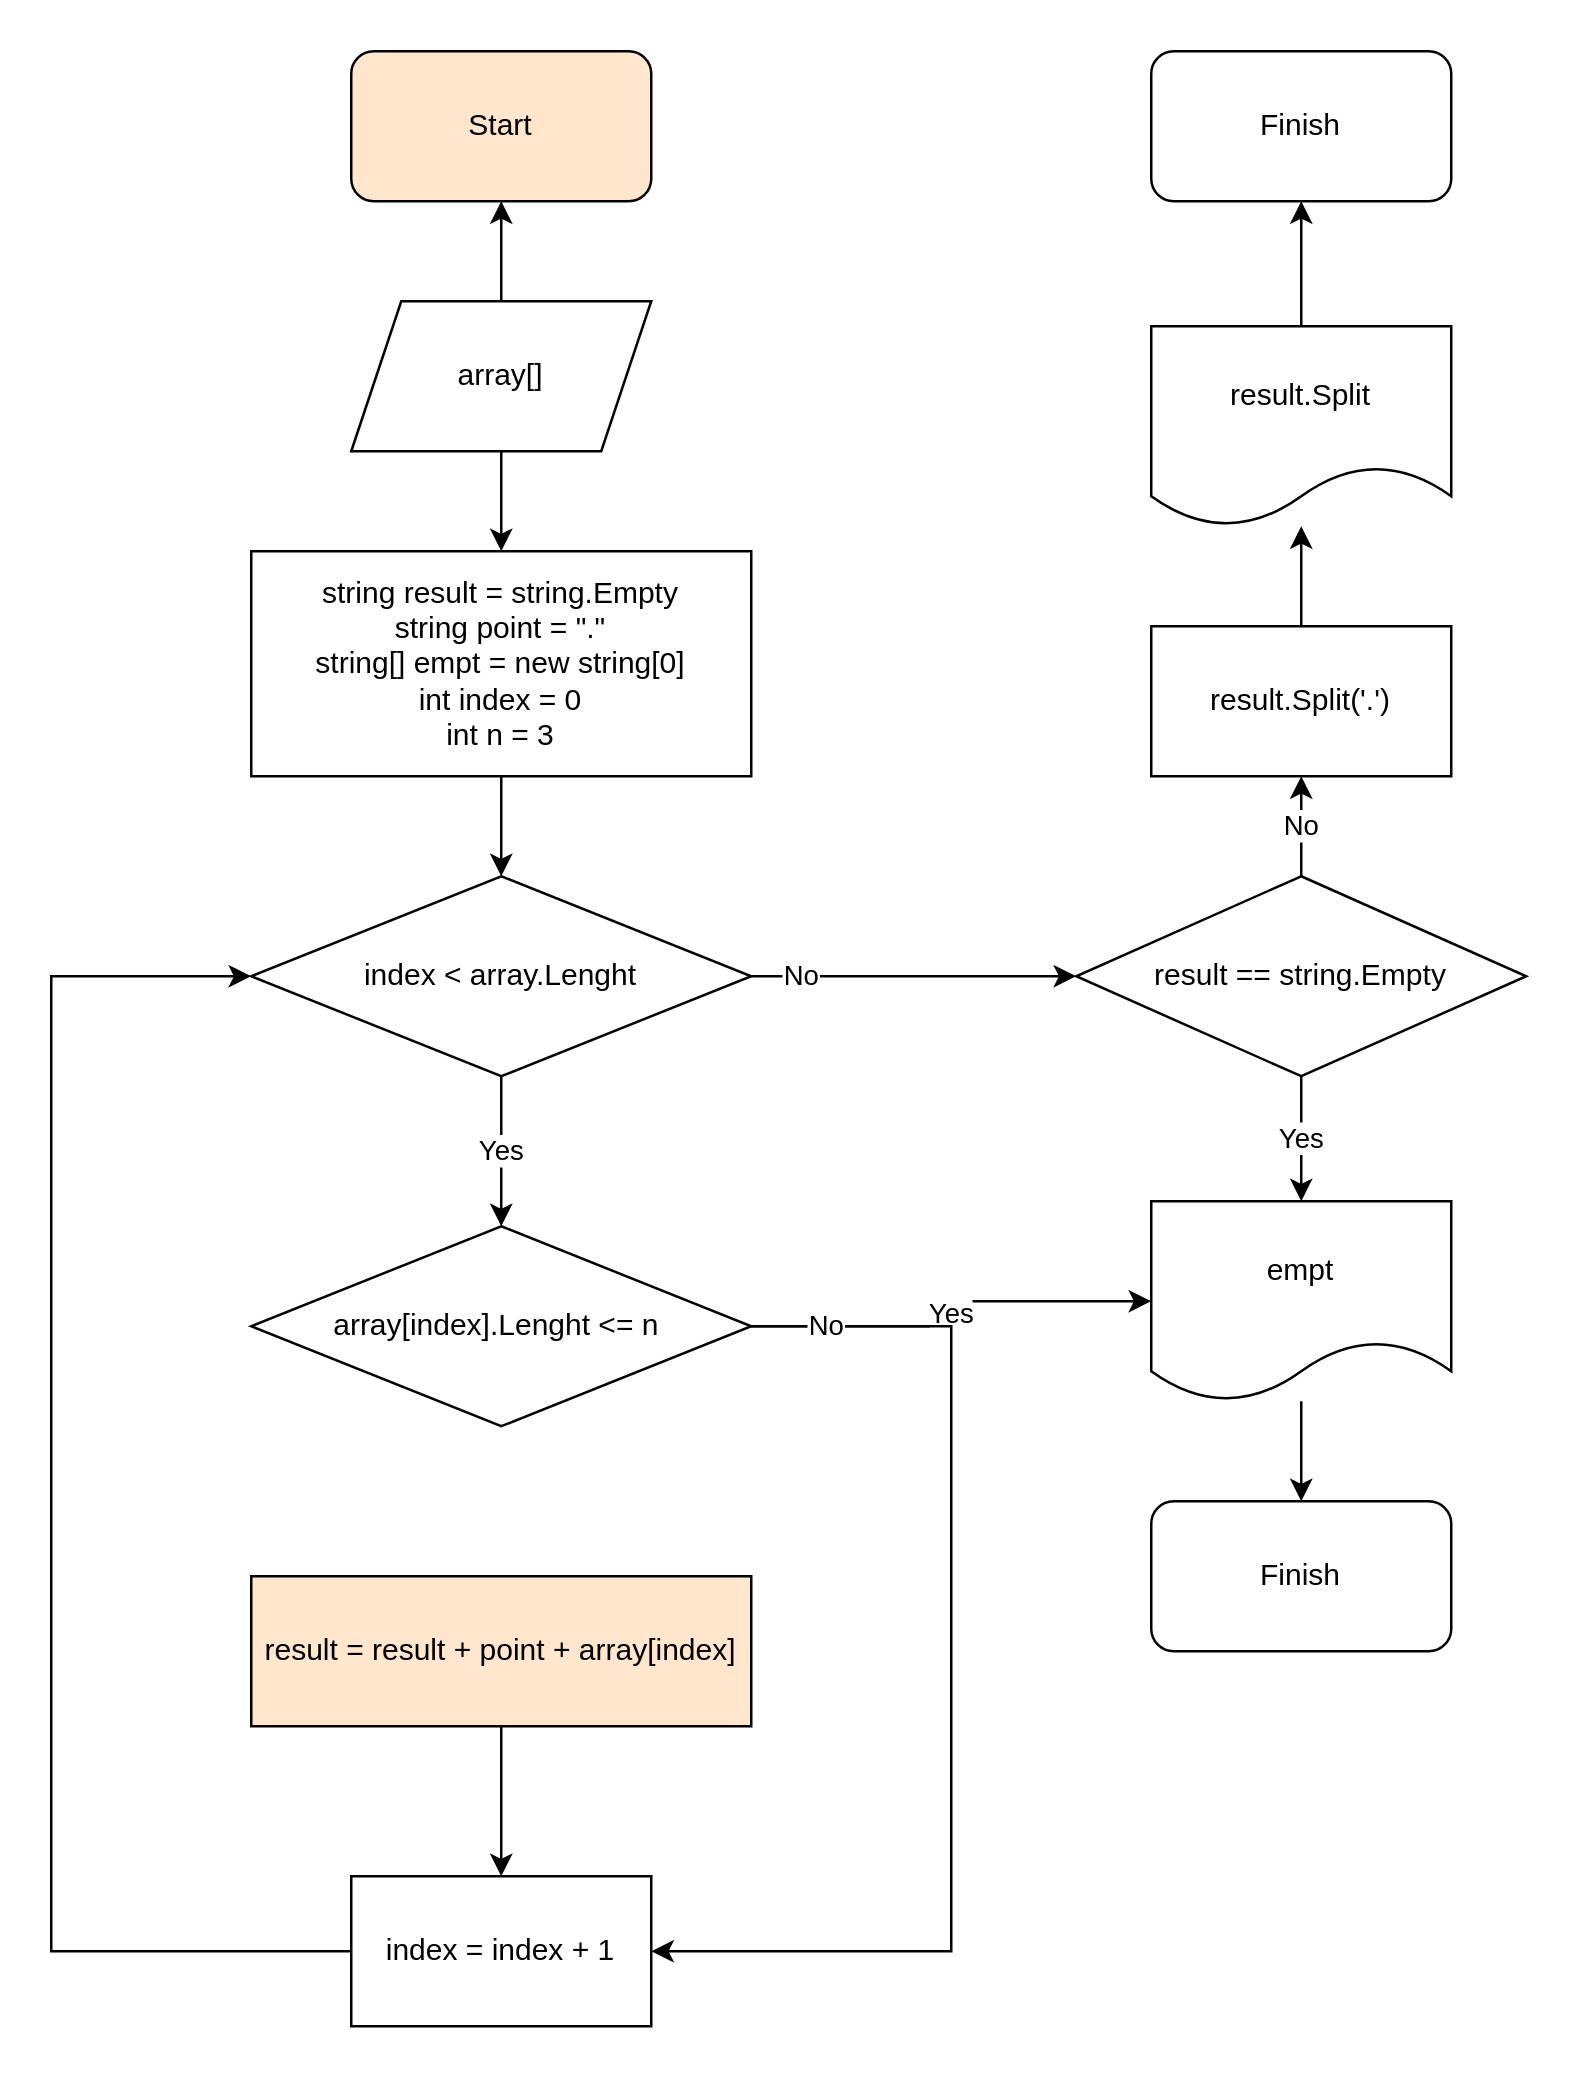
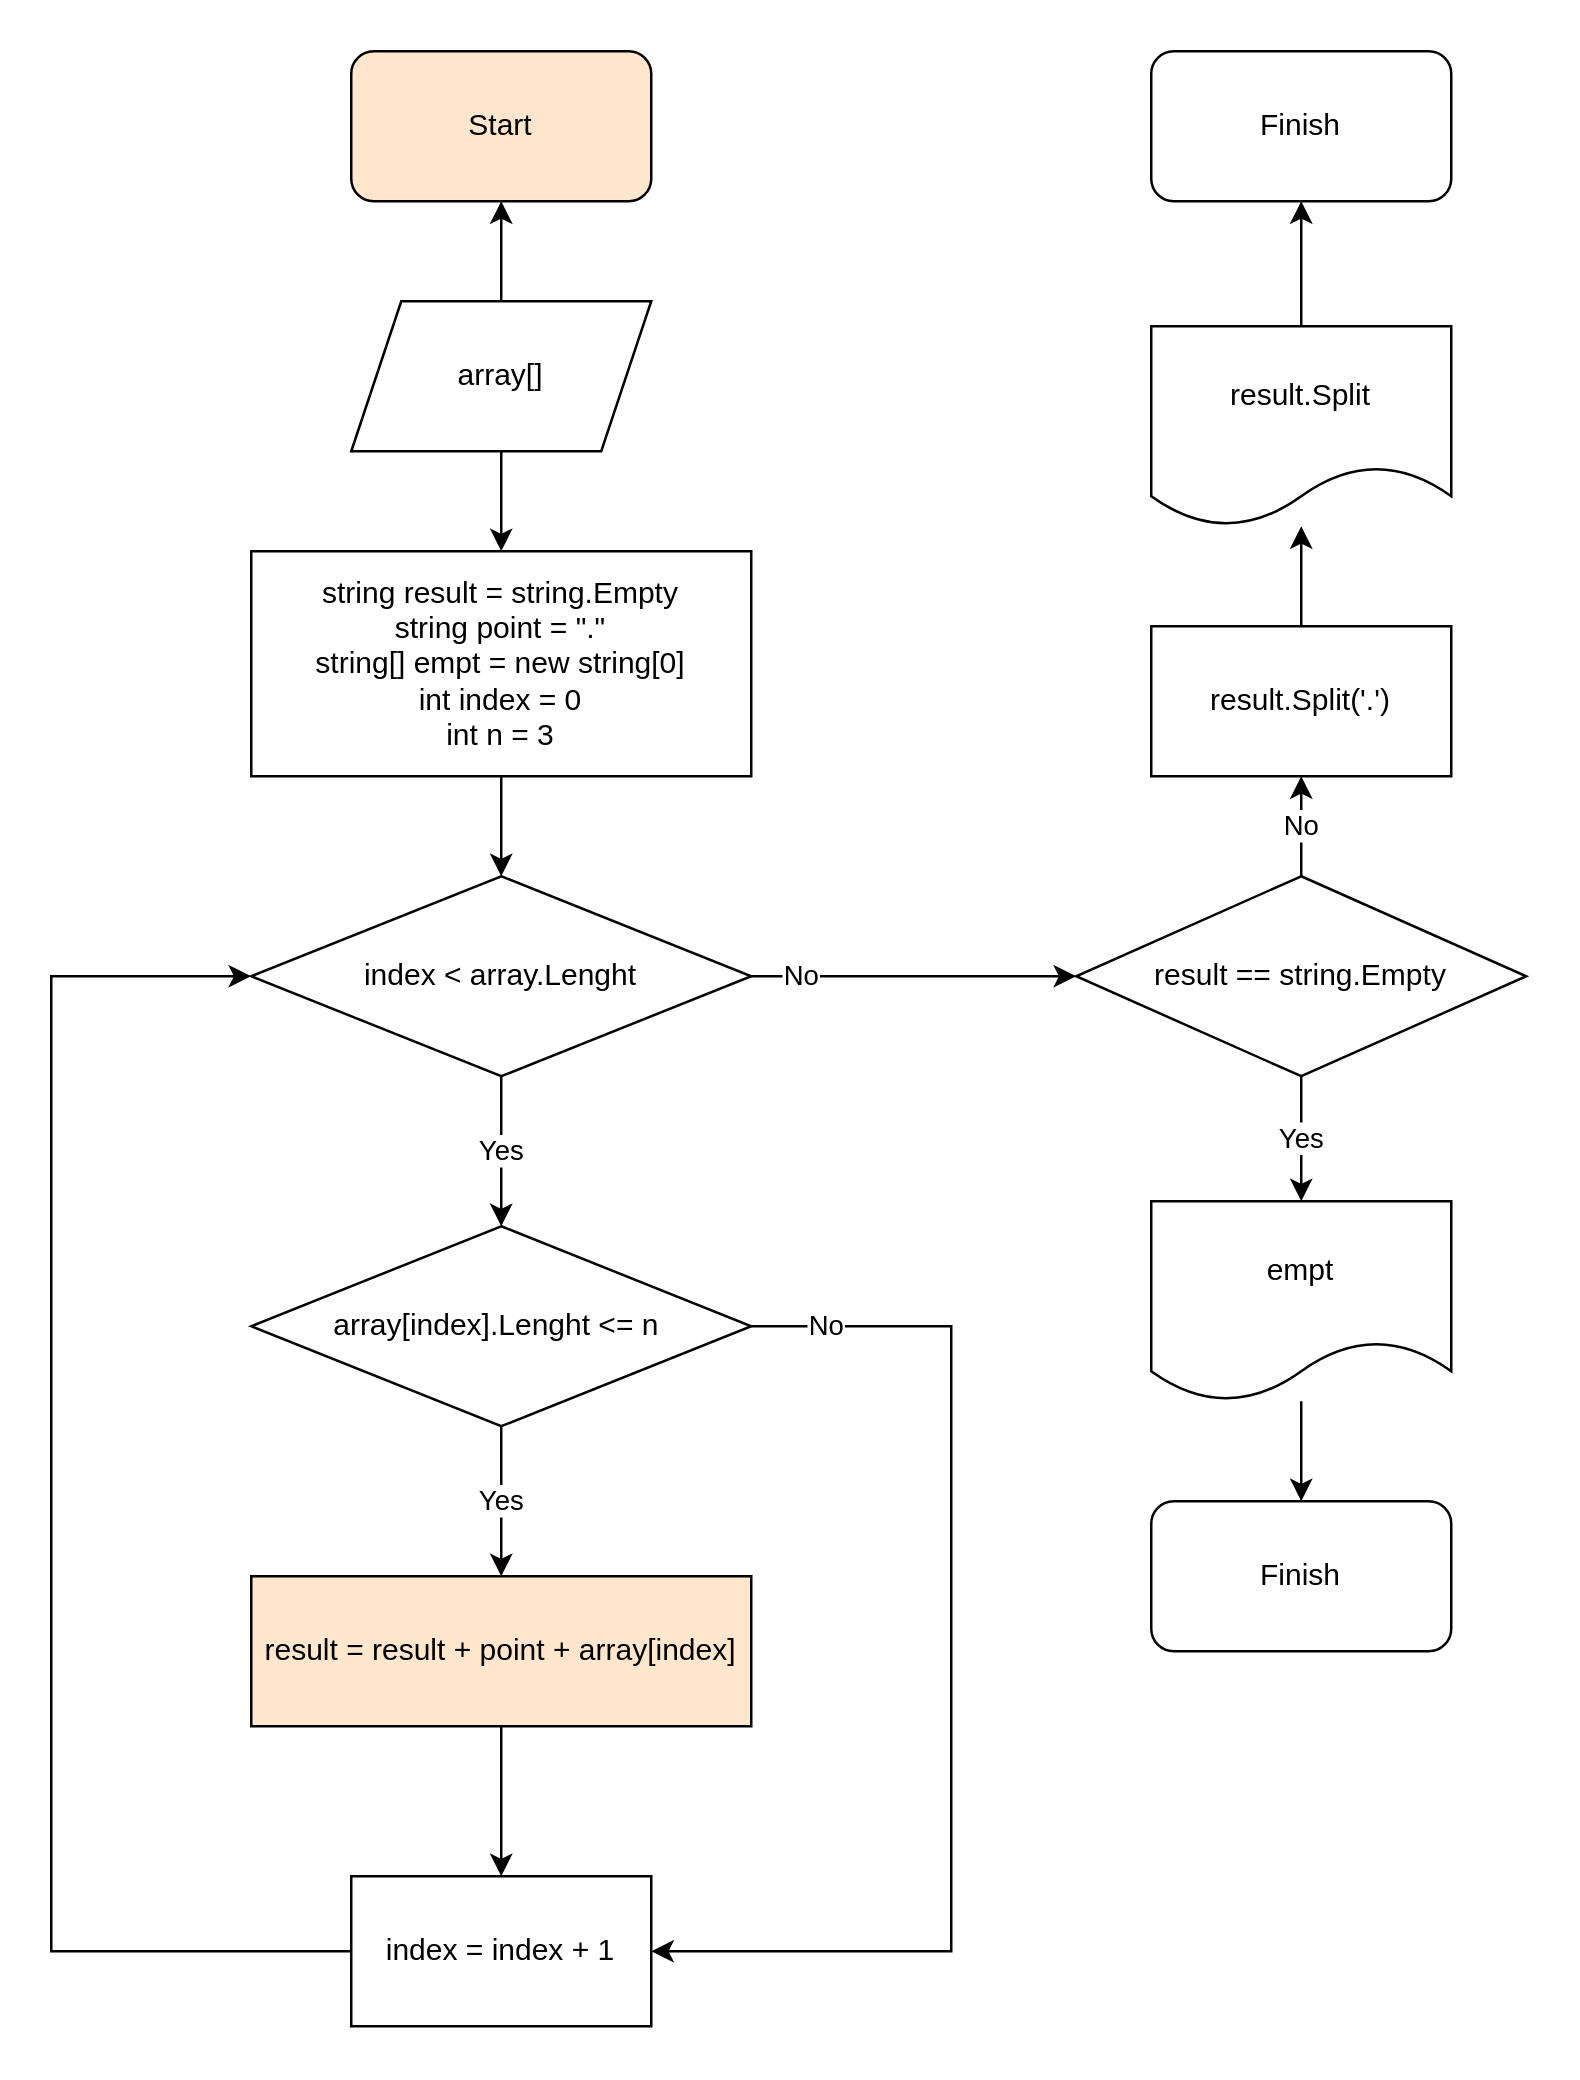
edge "array[index].Lenght <= n" -> "empt": now "array[index].Lenght <= n" -> "result = result + point + array[index]"
